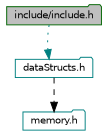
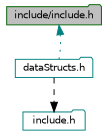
edge "include/include.h" -> "dataStructs.h": reversed
node "memory.h": label "memory.h" -> "include.h"
